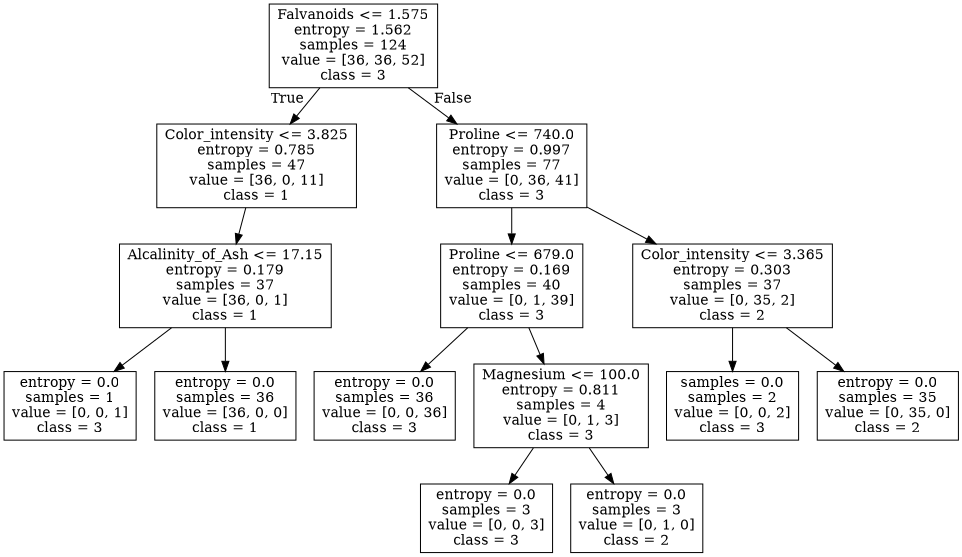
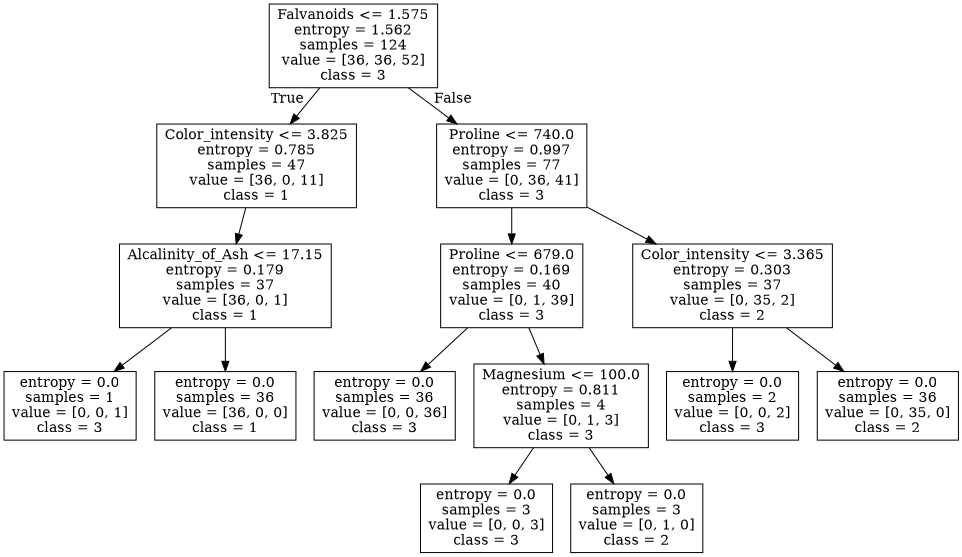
node "samples = 0.0 samples = 2 value = [0, 0, 2] class = 3": label "samples = 0.0 samples = 2 value = [0, 0, 2] class = 3" -> "entropy = 0.0 samples = 2 value = [0, 0, 2] class = 3"
node "entropy = 0.0 samples = 35 value = [0, 35, 0] class = 2": label "entropy = 0.0 samples = 35 value = [0, 35, 0] class = 2" -> "entropy = 0.0 samples = 36 value = [0, 35, 0] class = 2"
